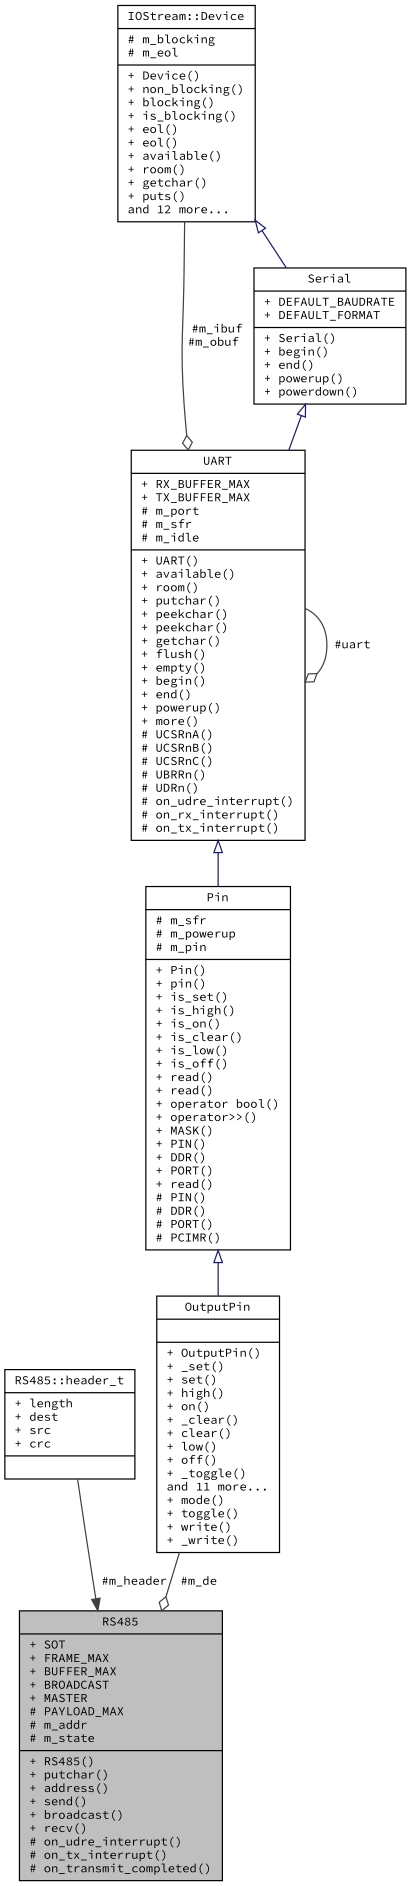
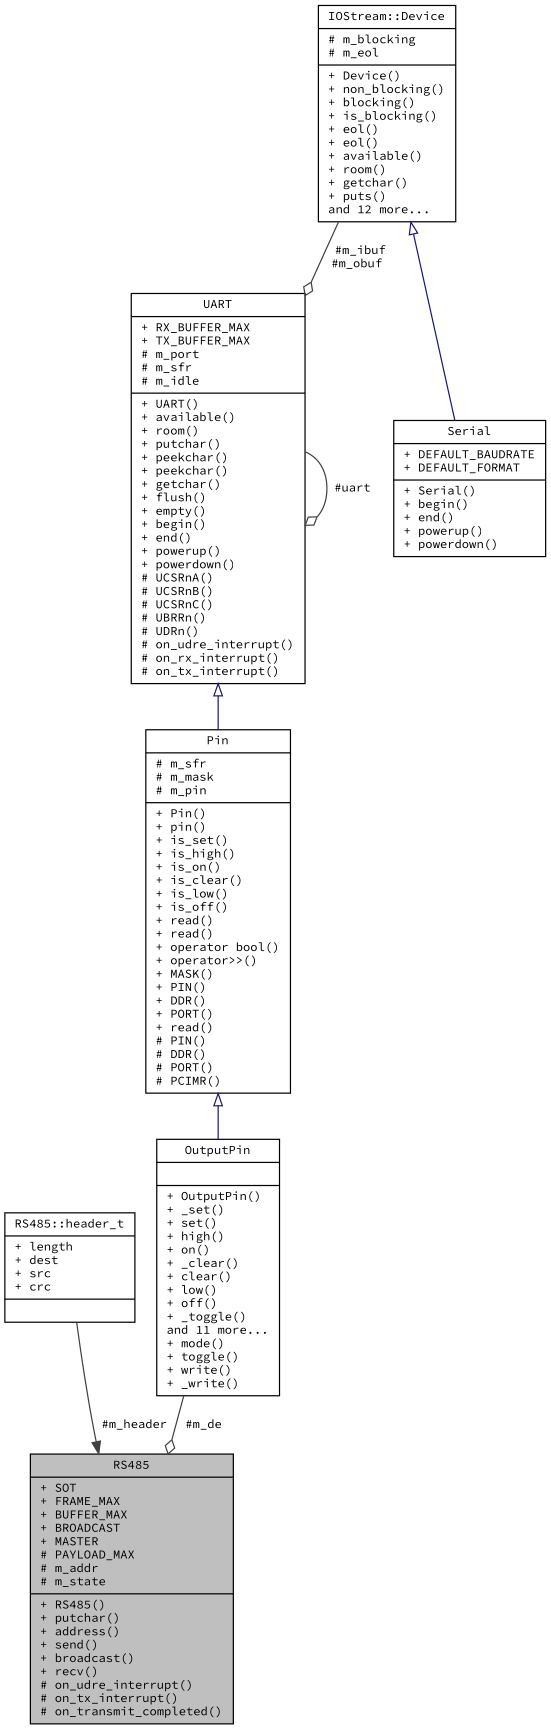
edge "UART" -> "Serial": removed
node "UART": text "+ more()" -> "+ powerdown()"
node "Pin": text "# m_powerup" -> "# m_mask"
